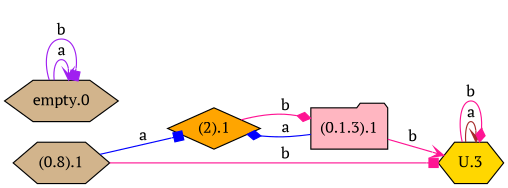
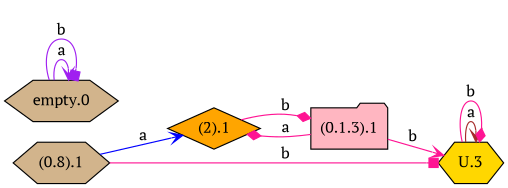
edge "(0.1.3).1" -> "(2).1": color blue -> deeppink
edge "(0.8).1" -> "(2).1": arrowhead box -> vee
